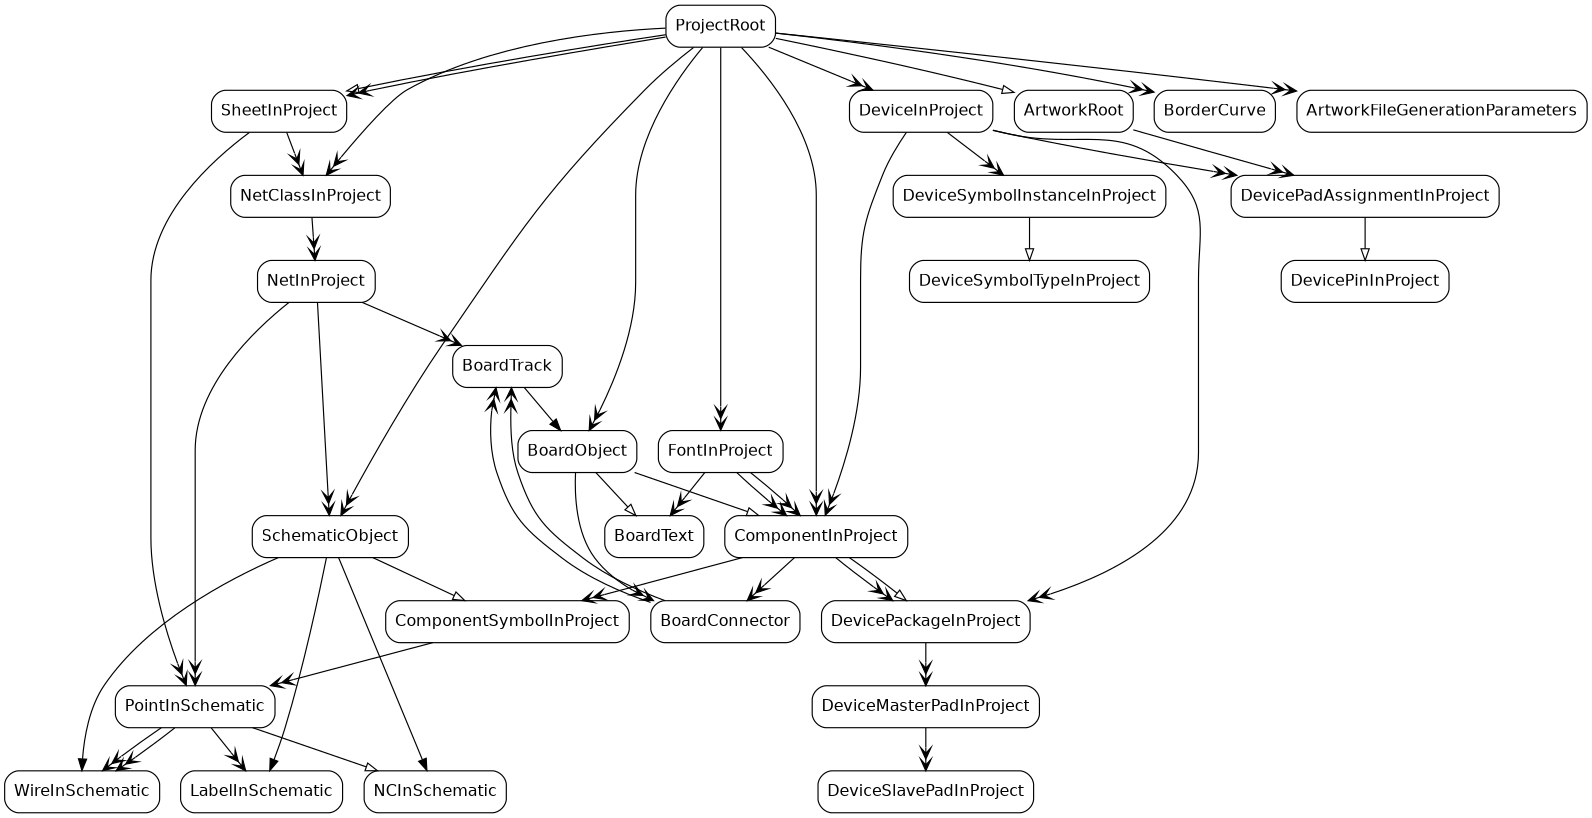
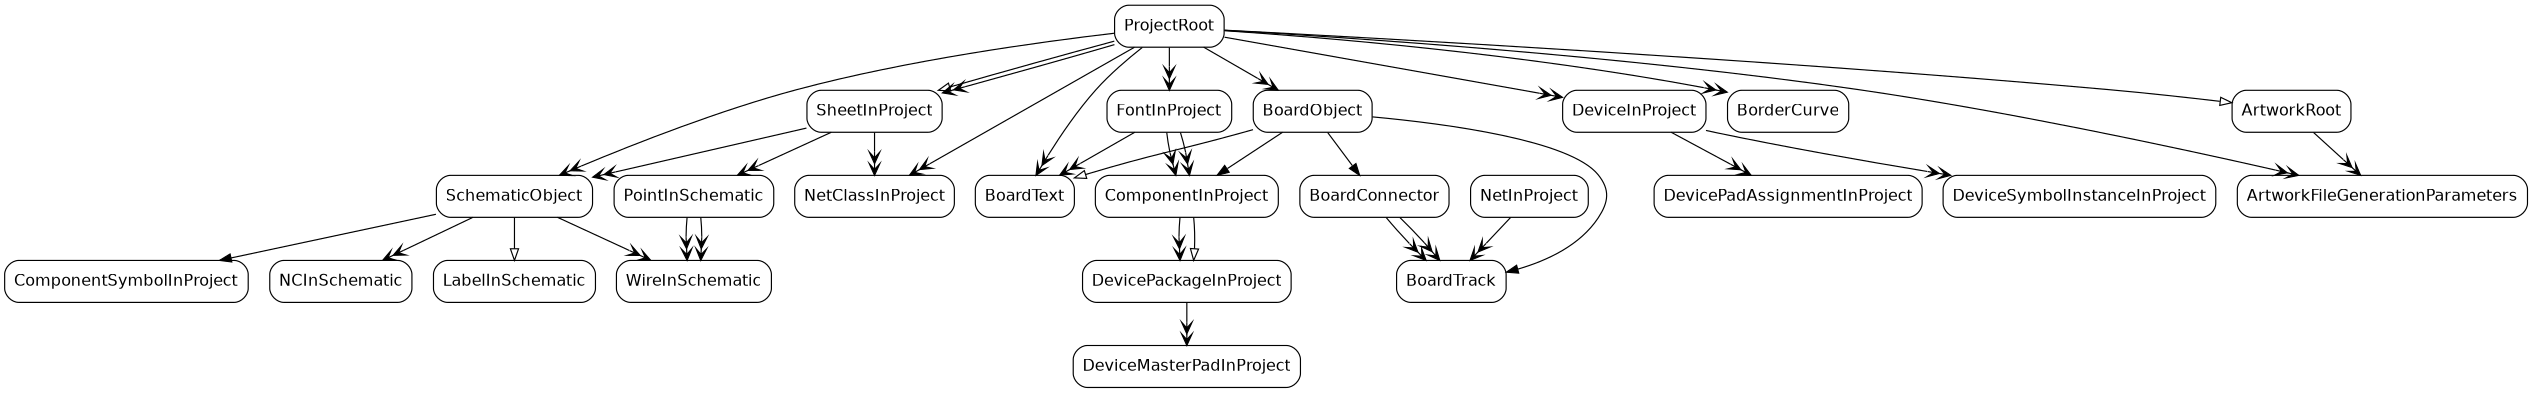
edge "ArtworkRoot" -- "DevicePadAssignmentInProject": now "ArtworkRoot" -- "ArtworkFileGenerationParameters"
edge "NetClassInProject" -- "NetInProject": removed
edge "ProjectRoot" -- "ComponentInProject": now "ProjectRoot" -- "BoardText"
node "DeviceSymbolTypeInProject": removed
node "DevicePinInProject": removed
edge "DeviceInProject" -- "ComponentInProject": removed
edge "DeviceInProject" -- "DevicePackageInProject": removed
edge "NetInProject" -- "SchematicObject": now "SheetInProject" -- "SchematicObject"
edge "BoardTrack" -> "BoardObject": reversed
edge "NetInProject" -- "PointInSchematic": removed
edge "BoardObject" -> "ComponentInProject": arrowhead onormal -> normal
edge "BoardObject" -> "BoardConnector": arrowhead veevee -> normal
edge "ComponentInProject" -- "BoardConnector": removed
edge "ComponentInProject" -- "ComponentSymbolInProject": removed
edge "SchematicObject" -> "ComponentSymbolInProject": arrowhead onormal -> normal
edge "SchematicObject" -> "WireInSchematic": arrowhead normal -> veevee
edge "SchematicObject" -> "LabelInSchematic": arrowhead normal -> onormal
edge "ComponentSymbolInProject" -- "PointInSchematic": removed
edge "SchematicObject" -> "NCInSchematic": arrowhead normal -> veevee
edge "PointInSchematic" -- "LabelInSchematic": removed
edge "PointInSchematic" -- "NCInSchematic": removed
node "DeviceSlavePadInProject": removed
